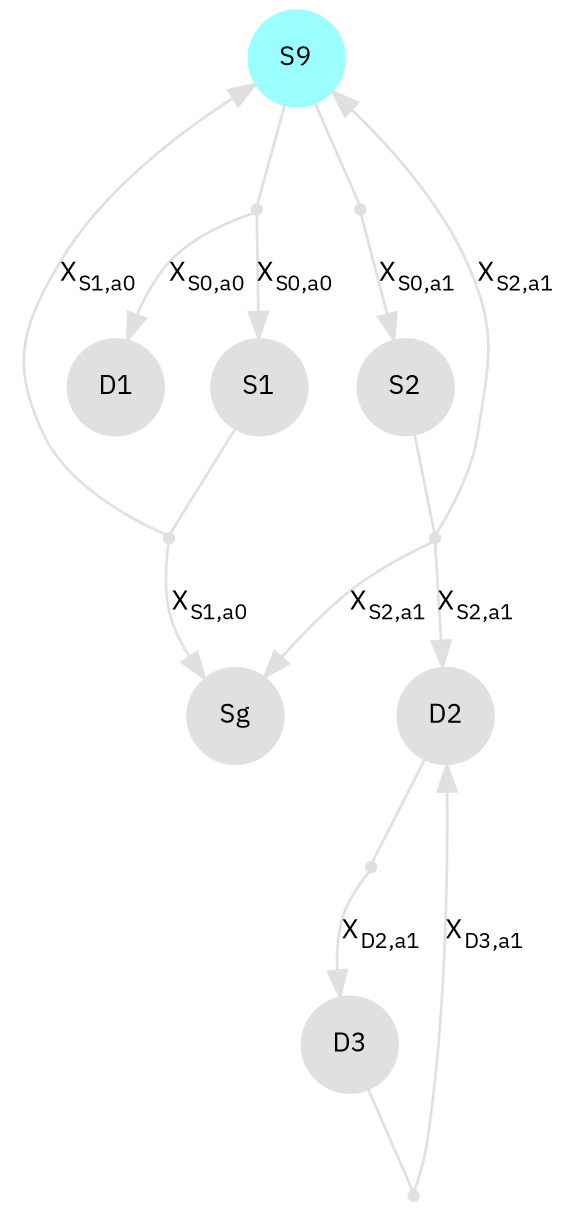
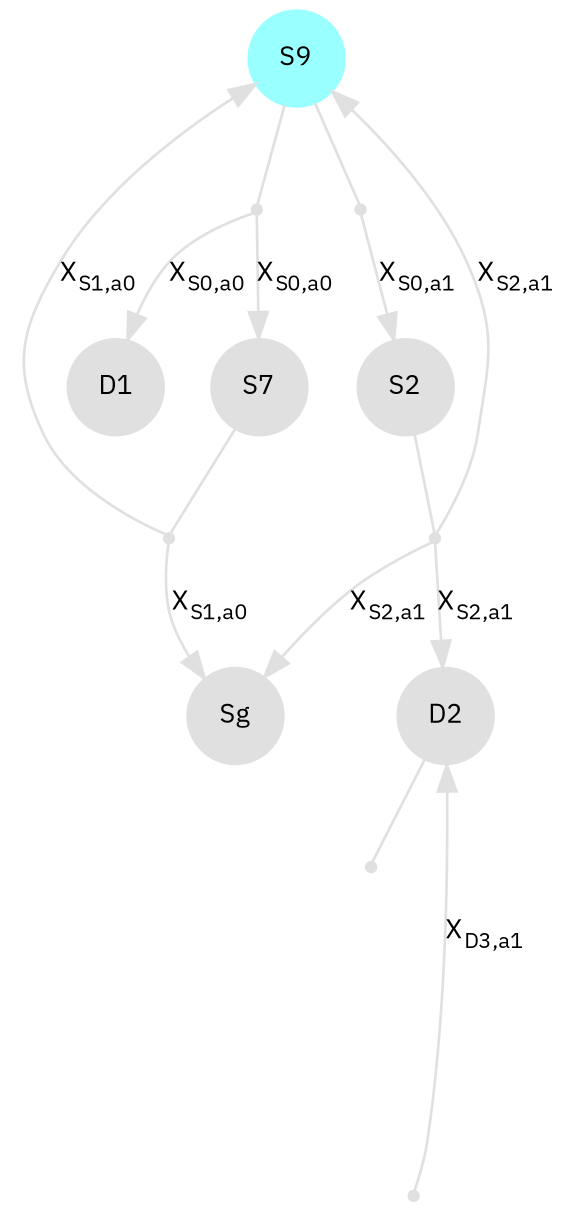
node "S1": label "S1" -> "S7"
node "D3": removed
